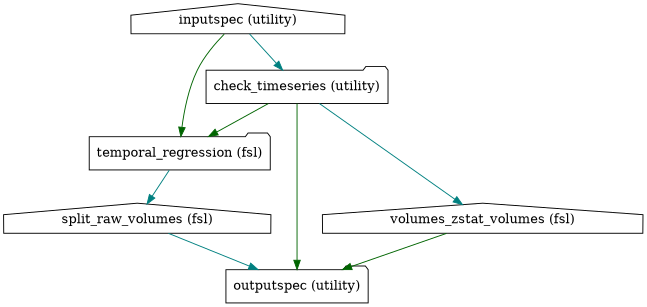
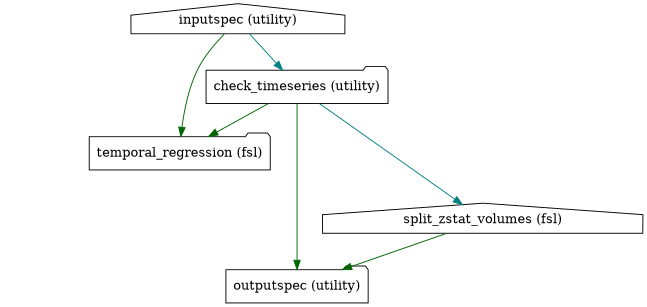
node "split_raw_volumes (fsl)": removed
node "volumes_zstat_volumes (fsl)": label "volumes_zstat_volumes (fsl)" -> "split_zstat_volumes (fsl)"
